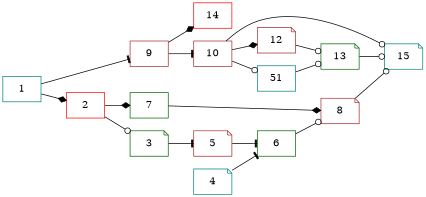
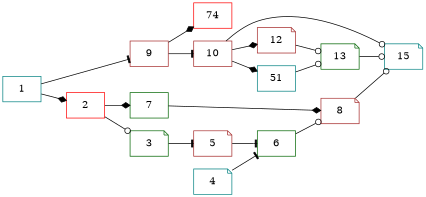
node "14": label "14" -> "74"
edge "10" -> "51": arrowhead odot -> diamond
